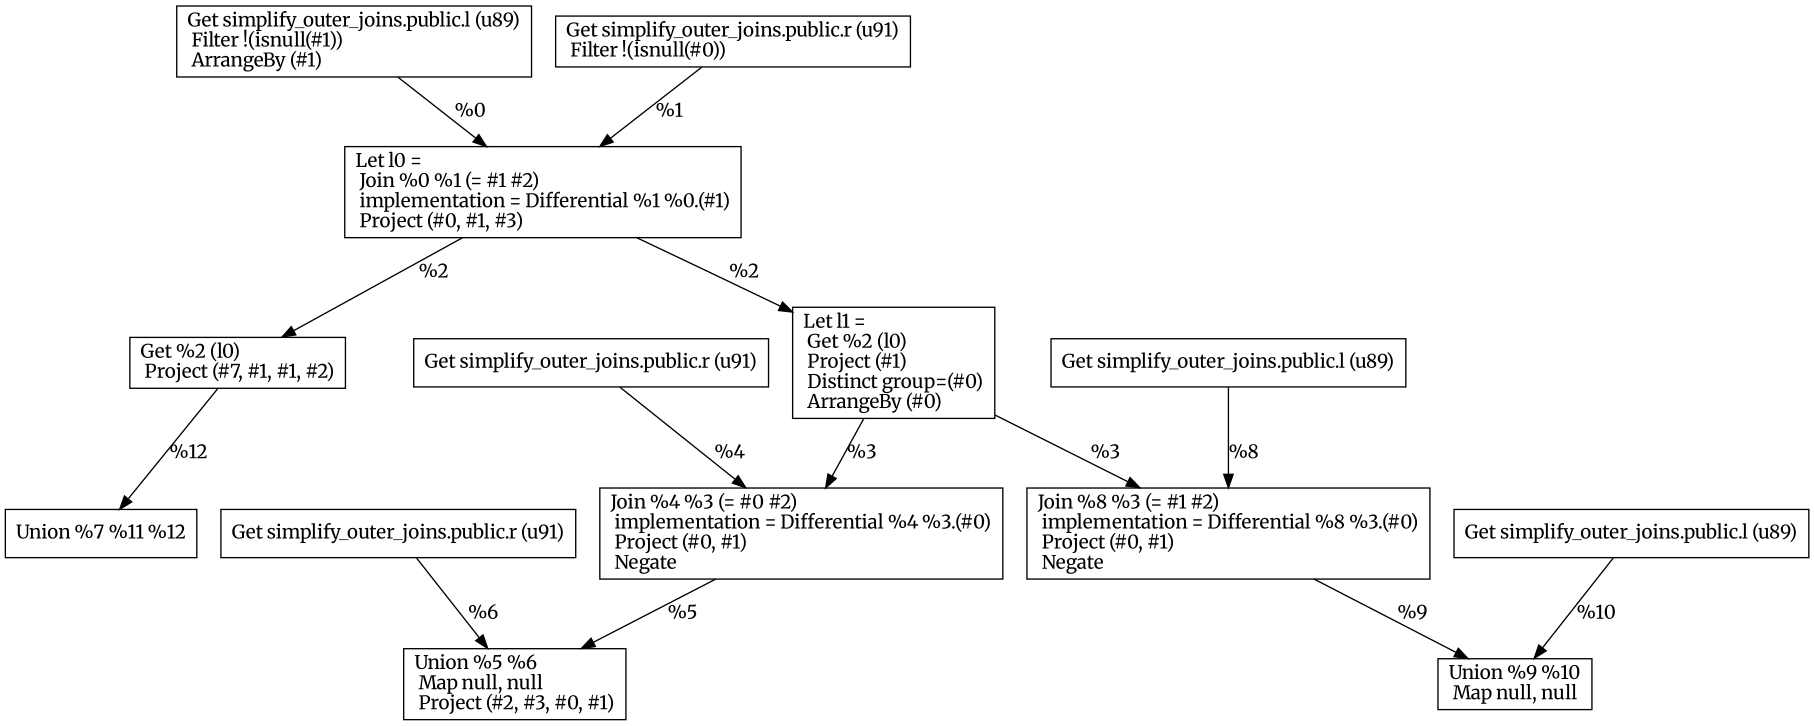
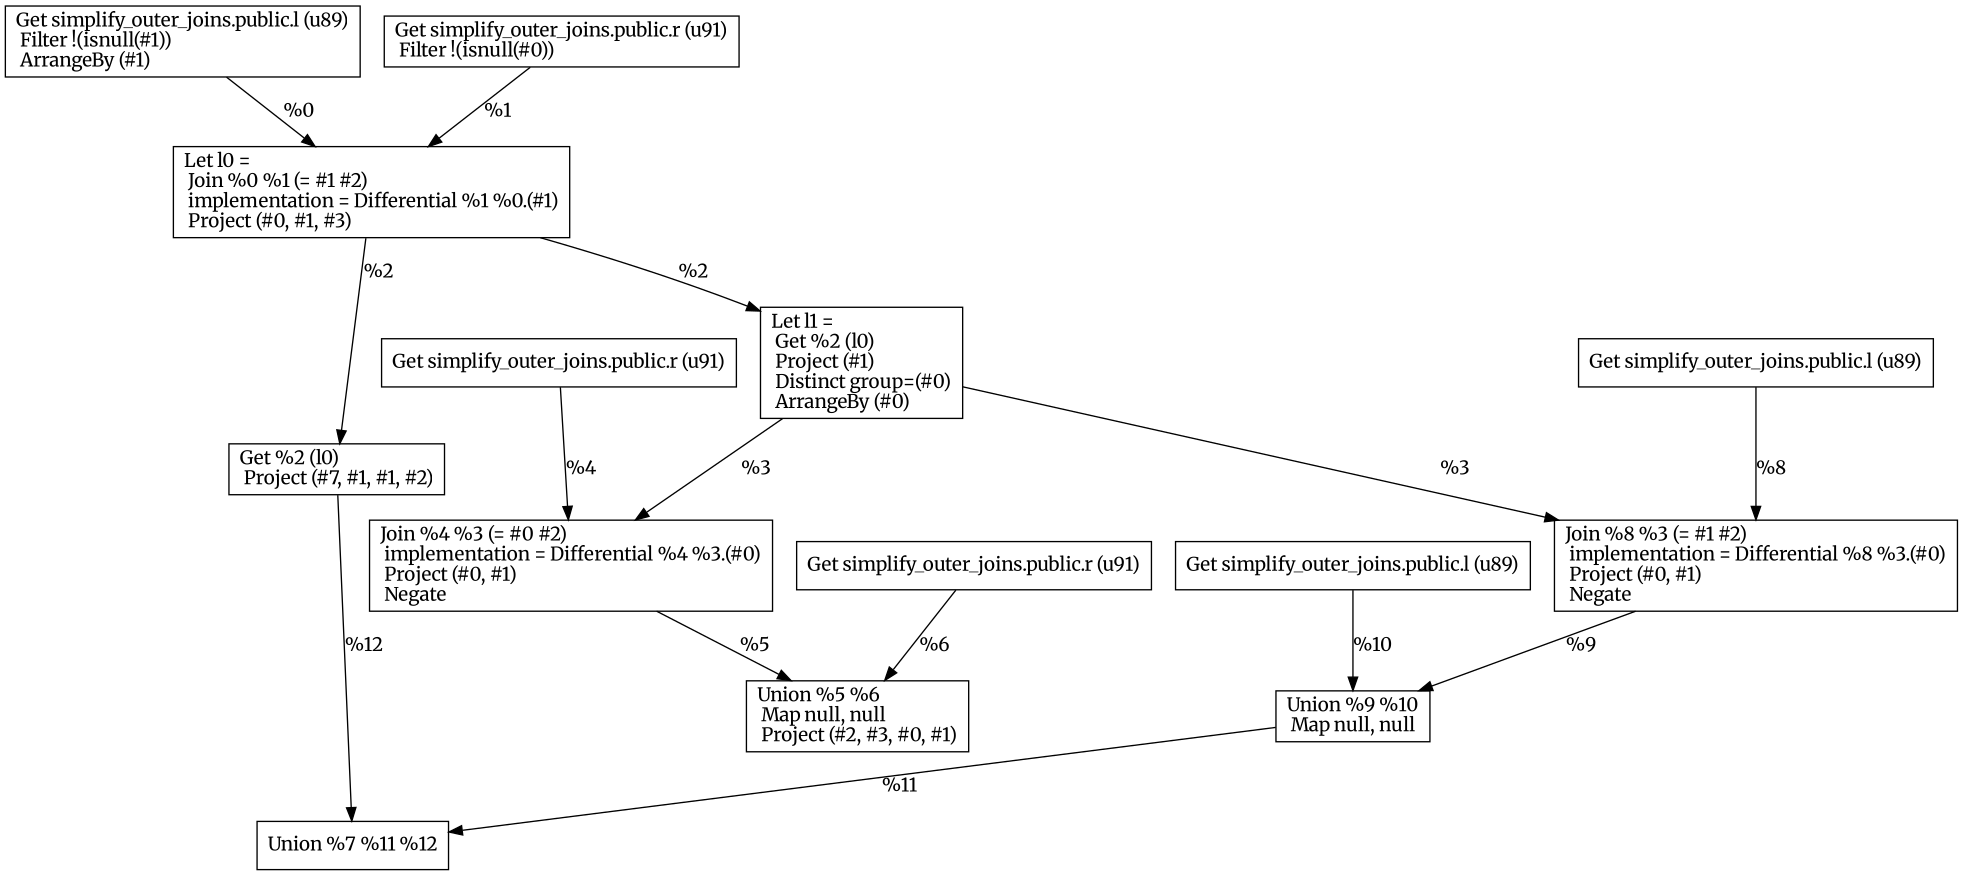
edge "Union %9 %10 Map null, null" -> "Union %7 %11 %12": added, label "%11"
